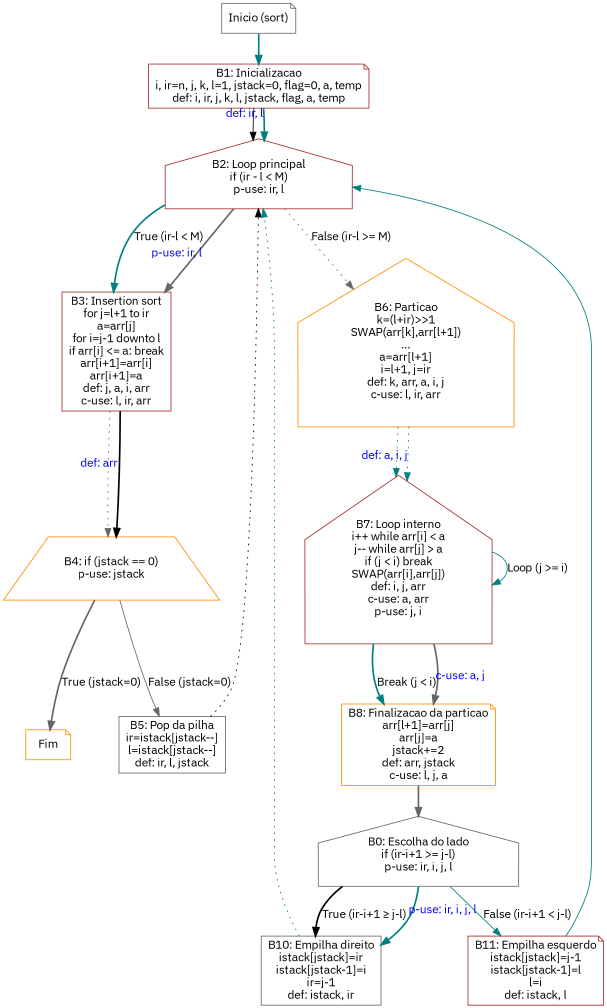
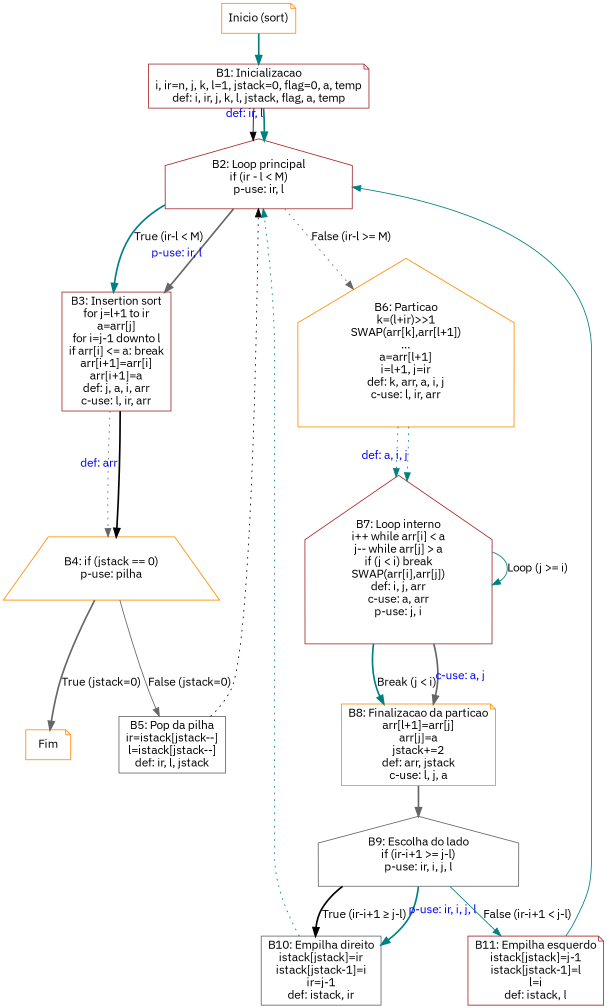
node "Inicio (sort)": color gray40 -> darkorange
node "B4: if (jstack == 0) p-use: jstack": label "B4: if (jstack == 0) p-use: jstack" -> "B4: if (jstack == 0) p-use: pilha"
node "B0: Escolha do lado if (ir-i+1 >= j-l) p-use: ir, i, j, l": label "B0: Escolha do lado if (ir-i+1 >= j-l) p-use: ir, i, j, l" -> "B9: Escolha do lado if (ir-i+1 >= j-l) p-use: ir, i, j, l"
